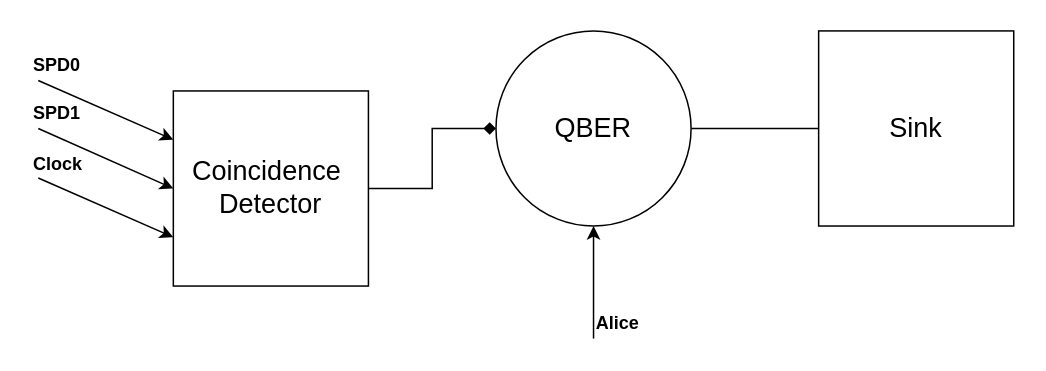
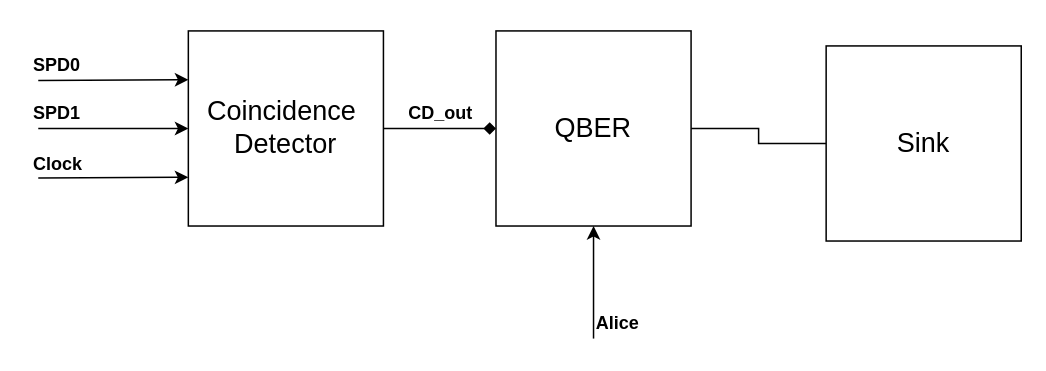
node "CD_out": added
node "QBER": shape ellipse -> rectangle
node "Sink": moved (916, 128) -> (923, 143)
node "Coincidence Detector": moved (271, 188) -> (286, 128)
